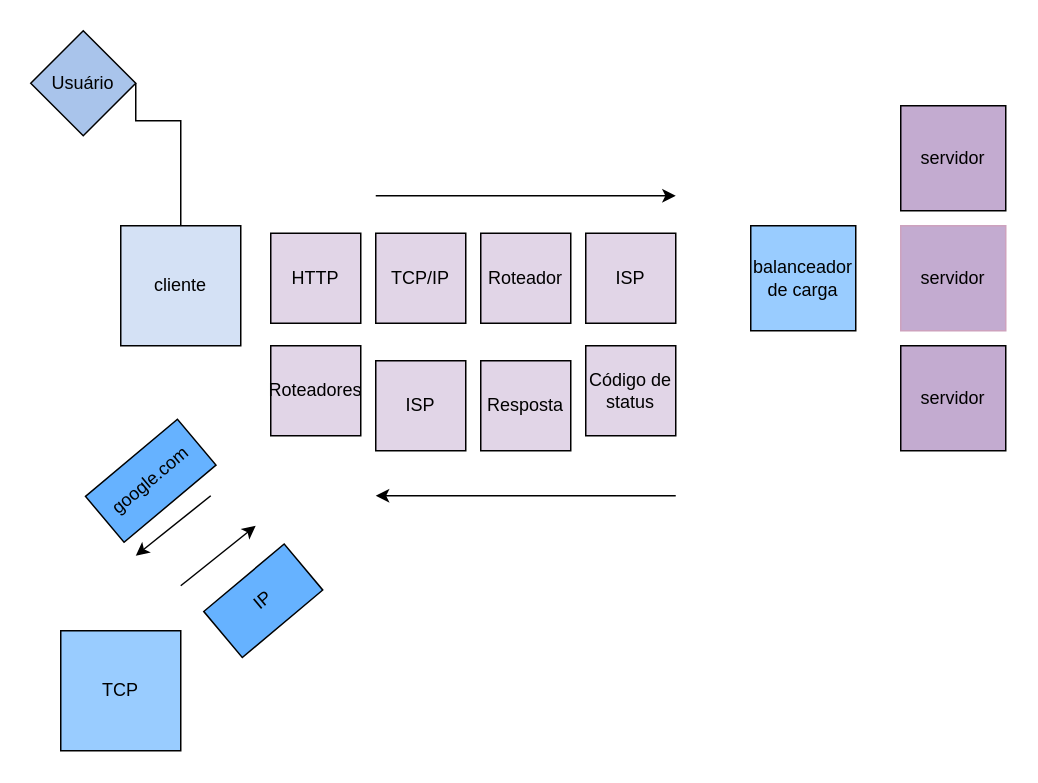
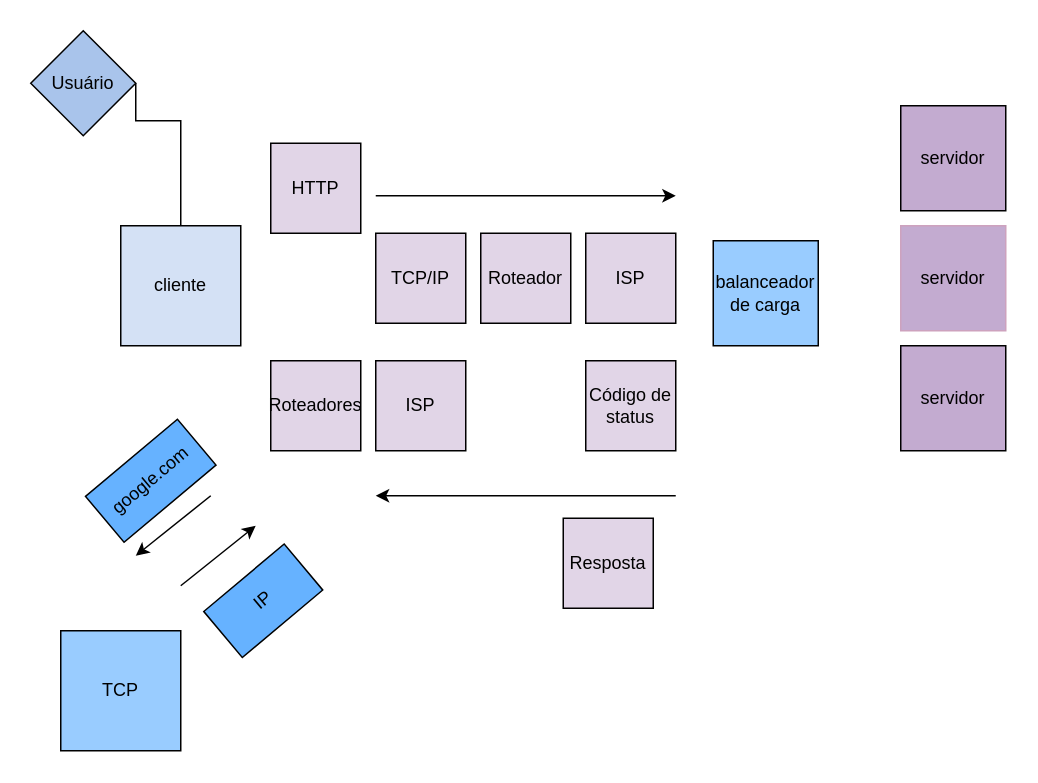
node "HTTP": moved (316, 278) -> (316, 188)
node "balanceador de carga": moved (803, 278) -> (766, 293)
node "Roteadores": moved (316, 391) -> (316, 406)
node "Código de status": moved (631, 391) -> (631, 406)
node "Resposta": moved (526, 406) -> (608, 563)
